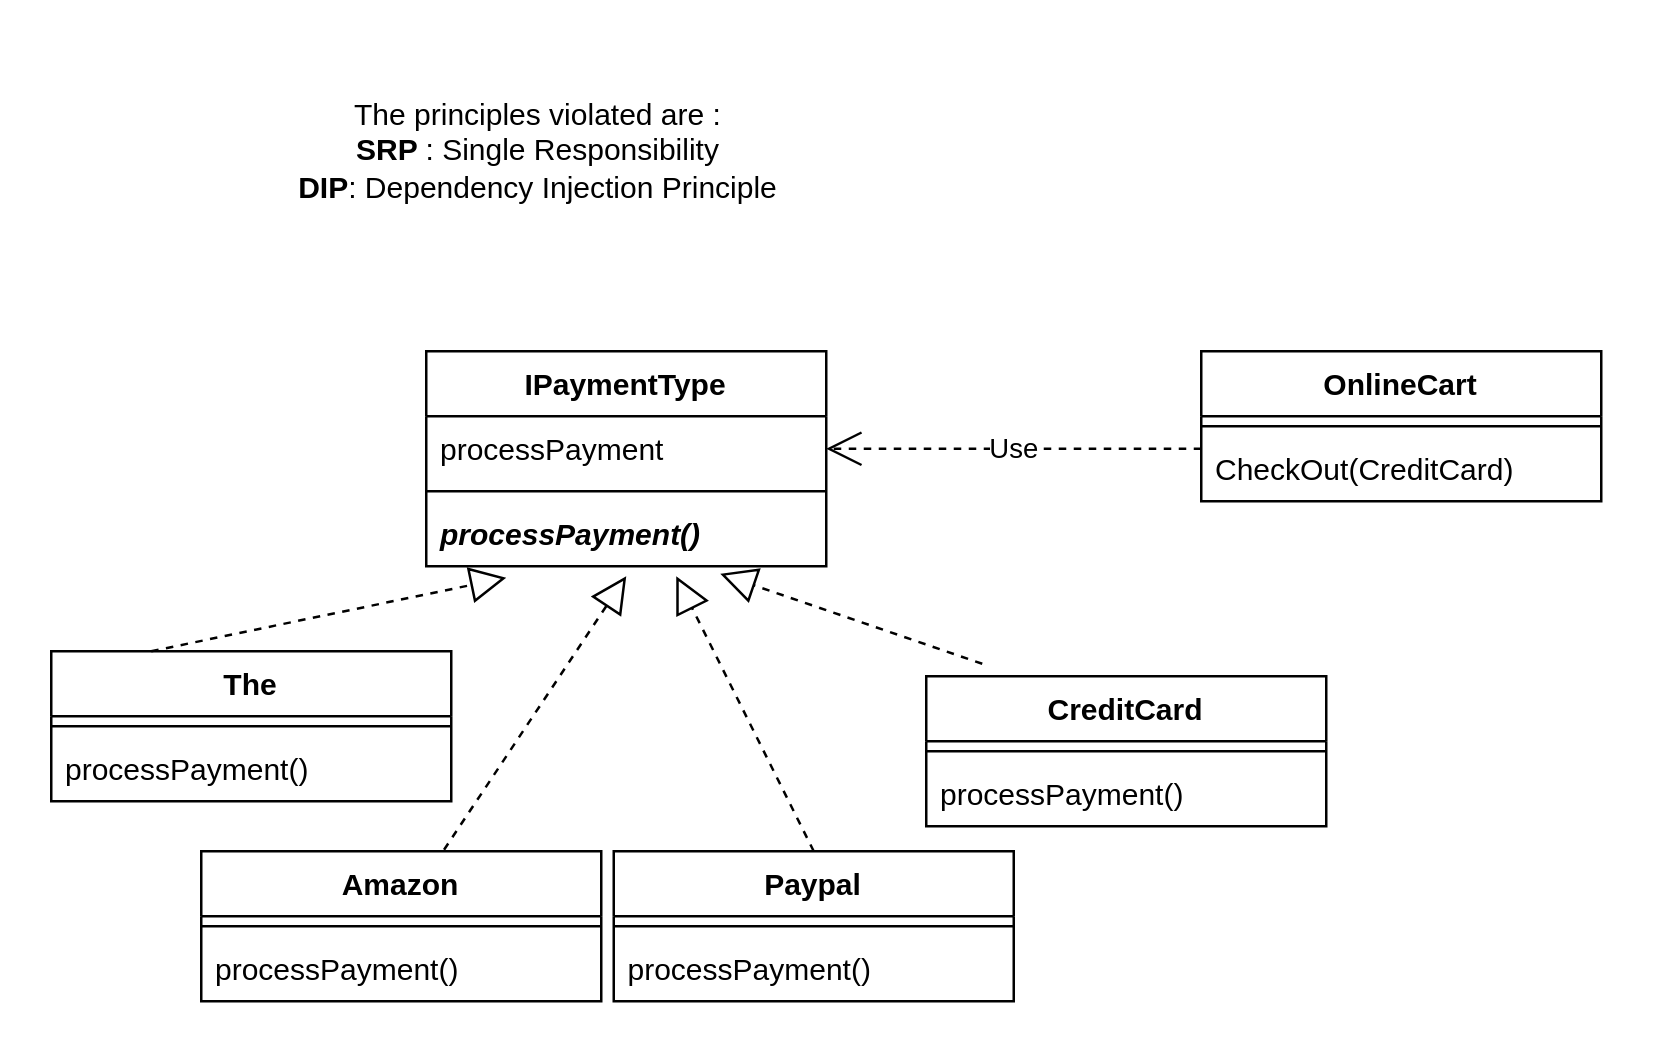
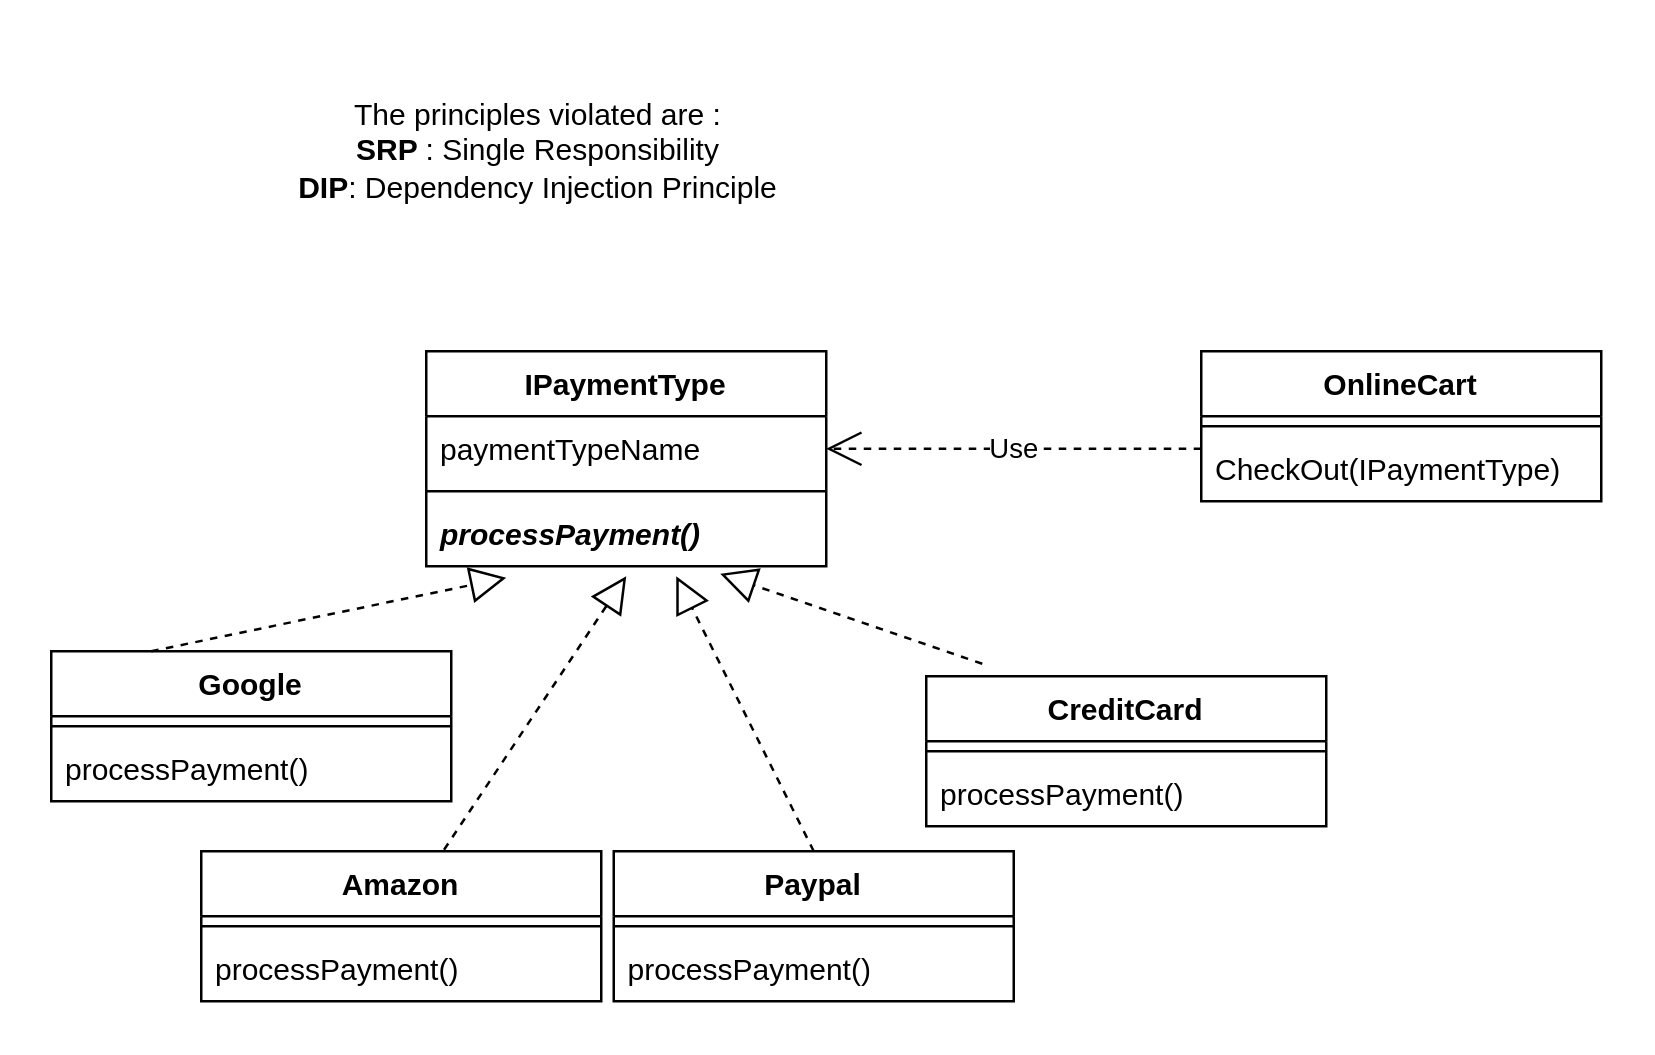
node "processPayment": label "processPayment" -> "paymentTypeName"
node "CheckOut(CreditCard)": label "CheckOut(CreditCard)" -> "CheckOut(IPaymentType)"
node "The": label "The" -> "Google"
